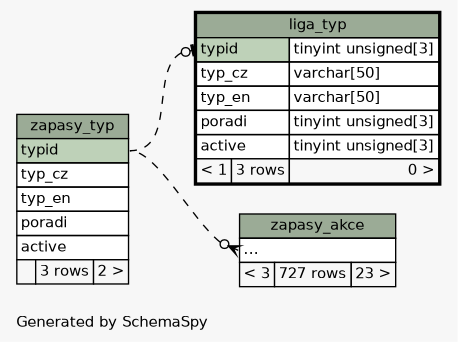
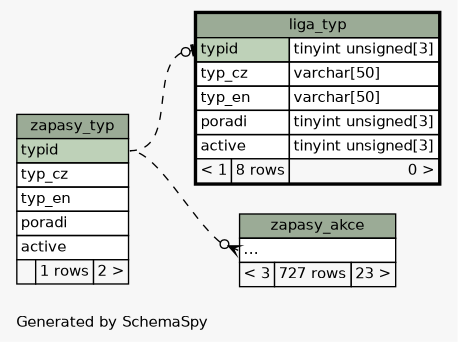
node "liga_typ": text "3 rows" -> "8 rows"
node "zapasy_typ": text "3 rows" -> "1 rows"
